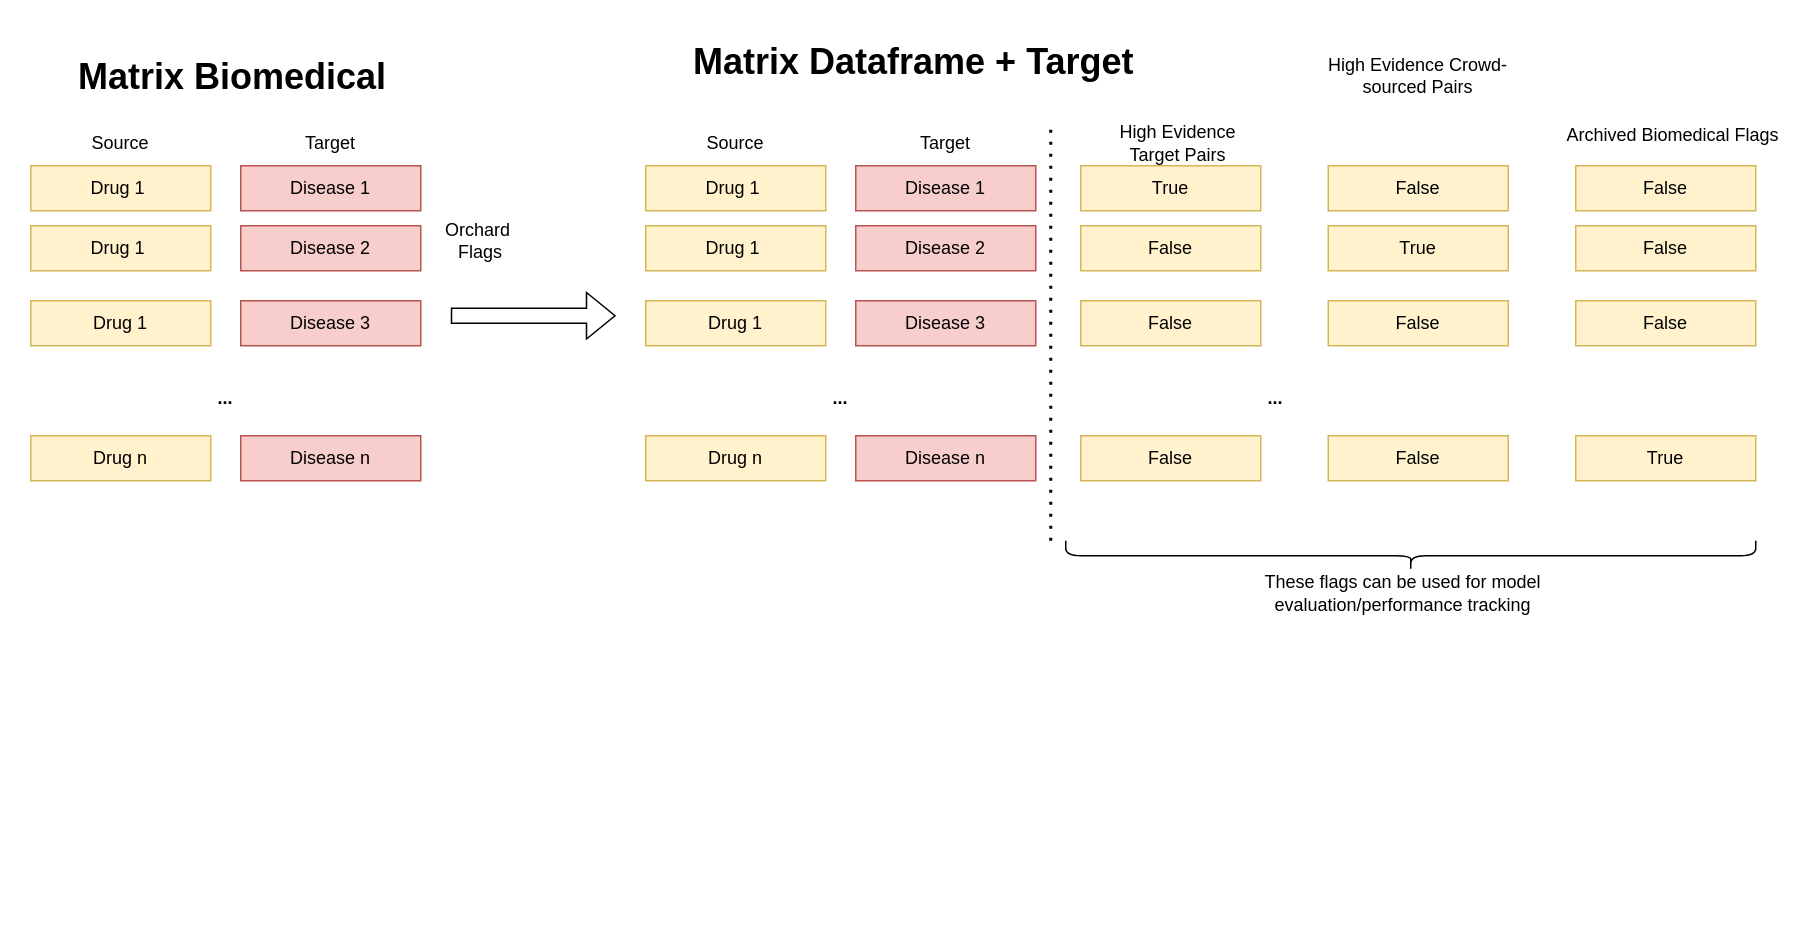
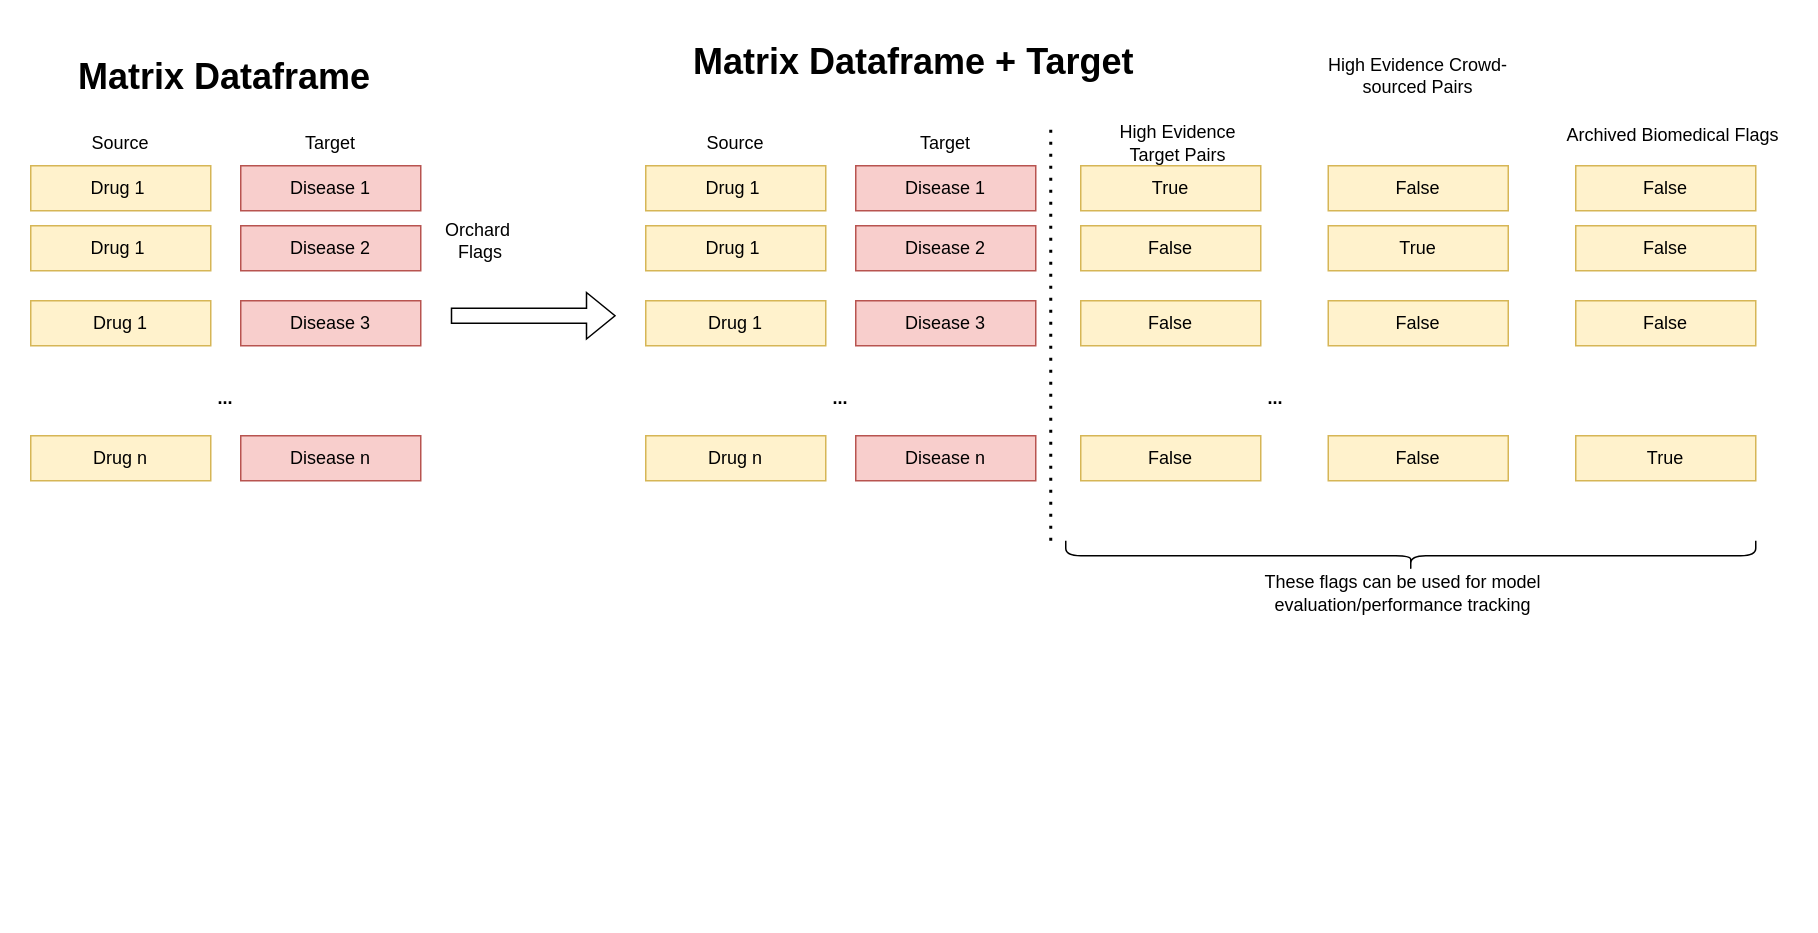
node "Matrix Biomedical": label "Matrix Biomedical" -> "Matrix Dataframe"
